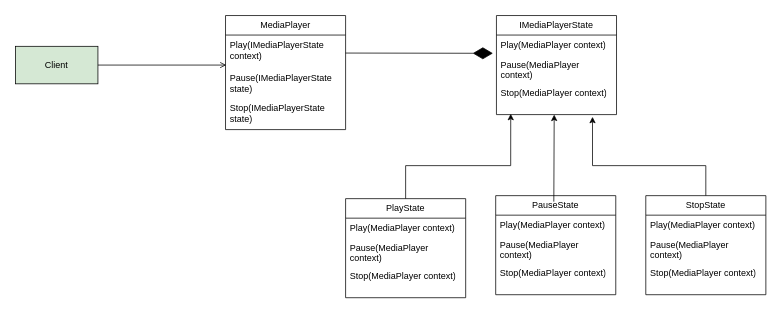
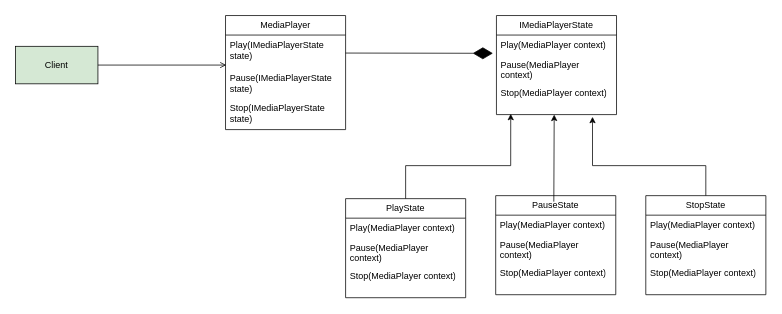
node "Play(IMediaPlayerState context)": label "Play(IMediaPlayerState context)" -> "Play(IMediaPlayerState state)"
